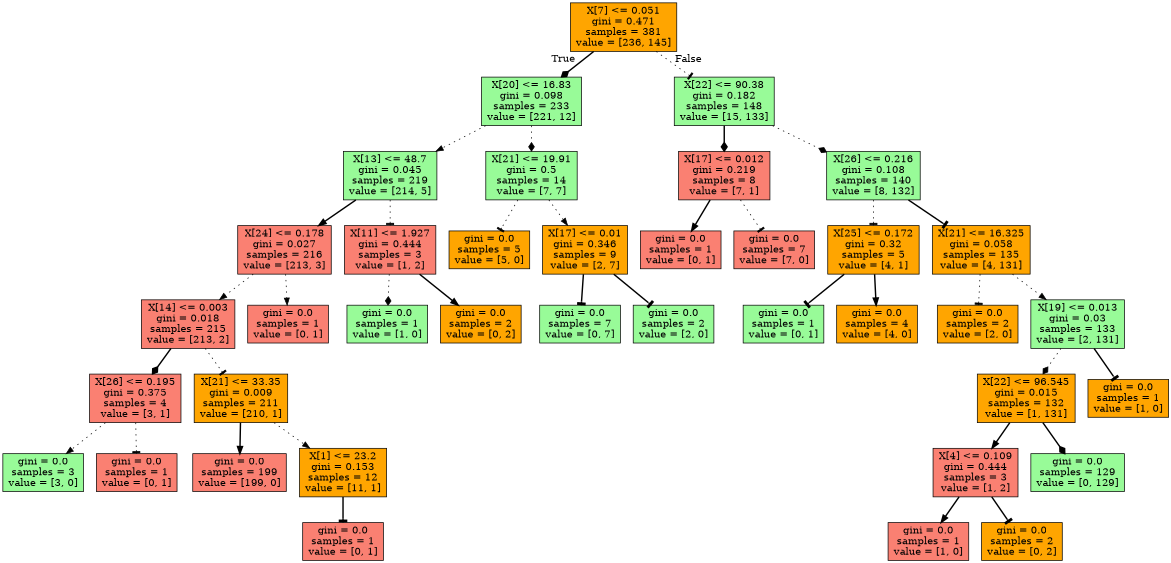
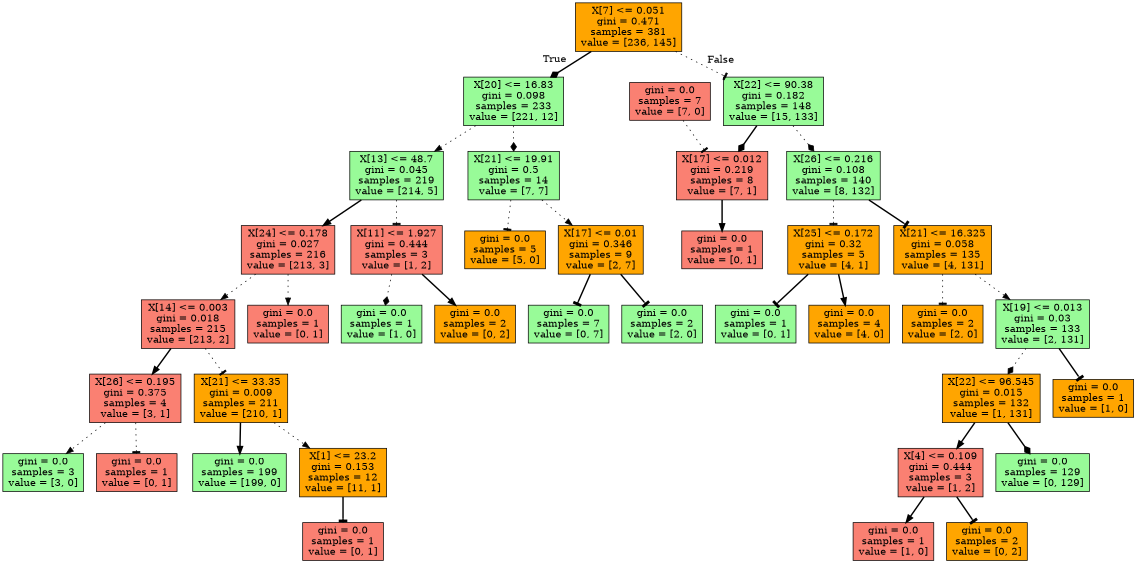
edge "X[17] <= 0.012 gini = 0.219 samples = 8 value = [7, 1]" -> "gini = 0.0 samples = 7 value = [7, 0]": reversed
edge "X[14] <= 0.003 gini = 0.018 samples = 215 value = [213, 2]" -> "X[26] <= 0.195 gini = 0.375 samples = 4 value = [3, 1]": arrowhead diamond -> normal
node "gini = 0.0 samples = 199 value = [199, 0]": fillcolor salmon -> palegreen
